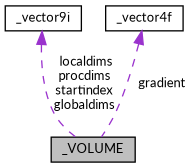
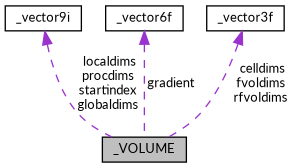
node "_vector4f": label "_vector4f" -> "_vector6f"
node "_vector3f": added
